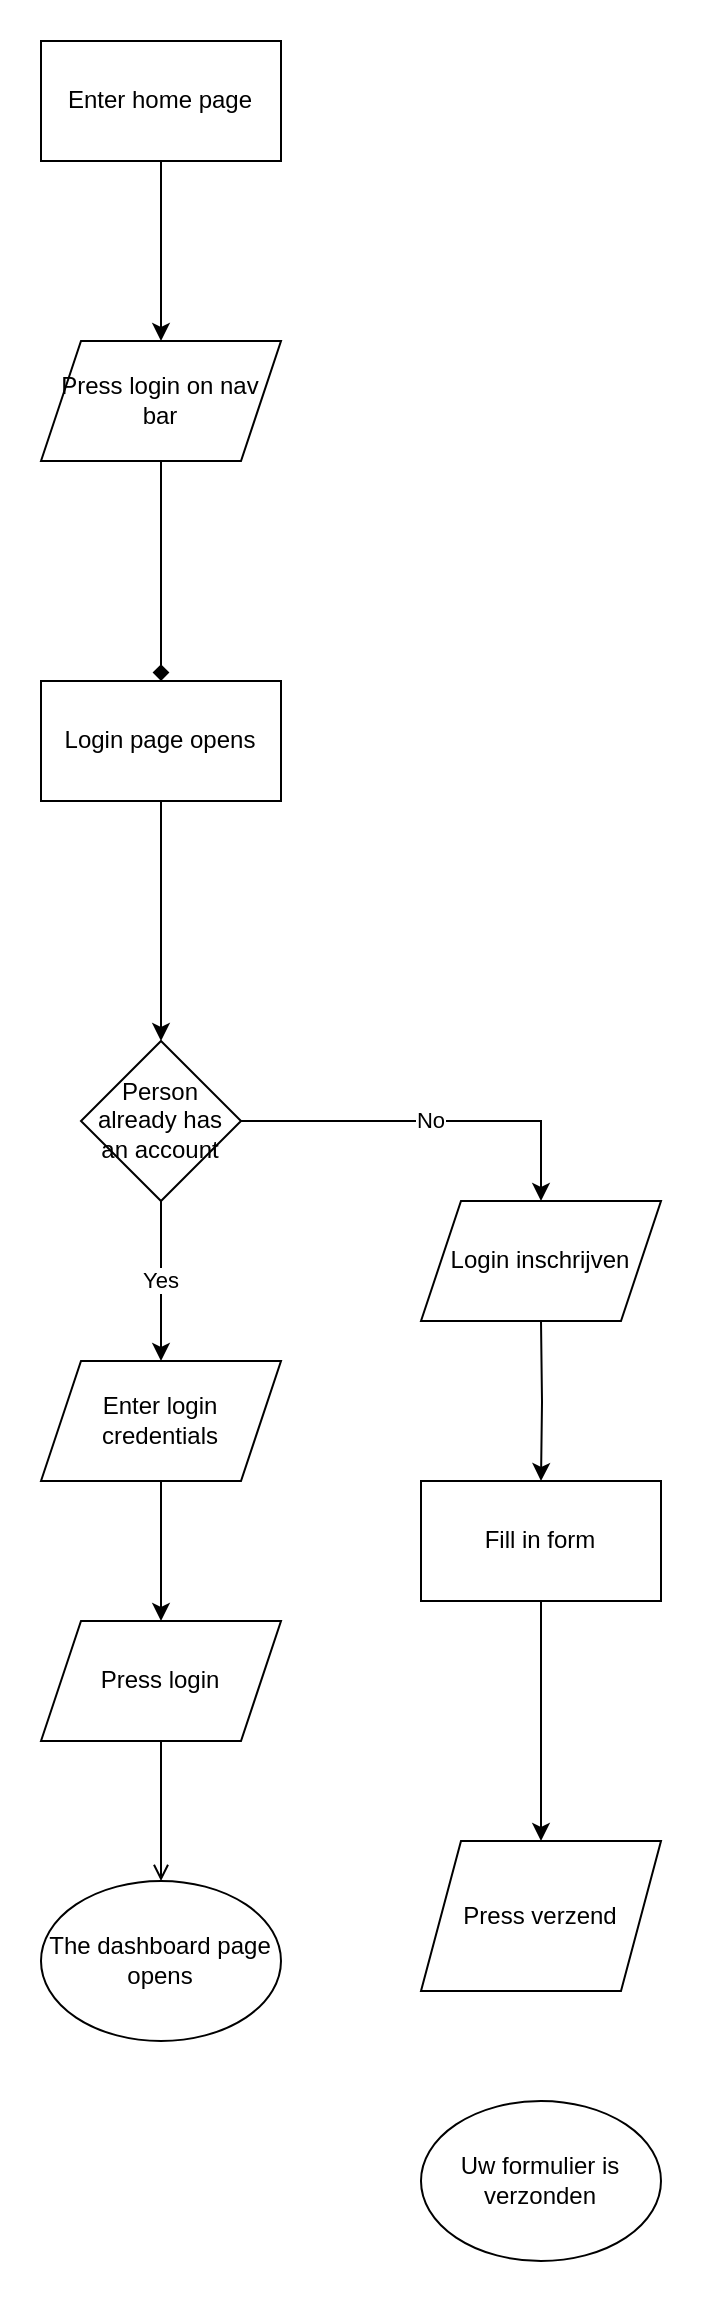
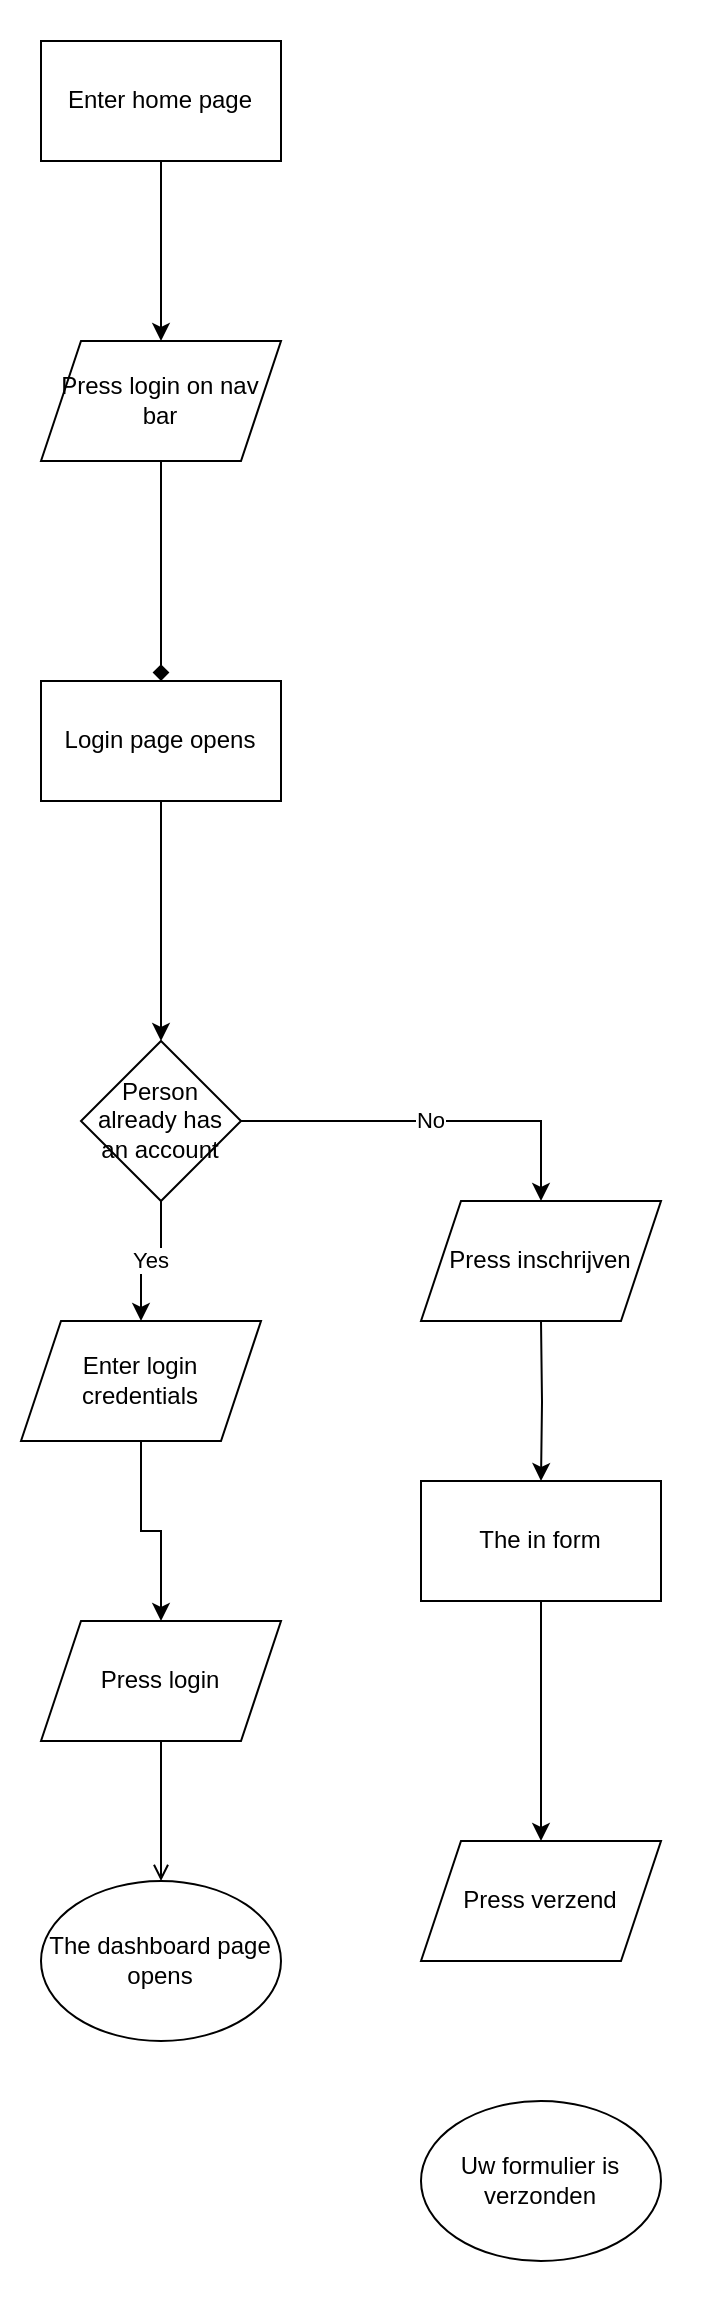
node "Login inschrijven": label "Login inschrijven" -> "Press inschrijven"
node "Enter login credentials": moved (161, 1421) -> (141, 1381)
node "Fill in form": label "Fill in form" -> "The in form"
node "Press verzend": size 240x150 -> 240x120
